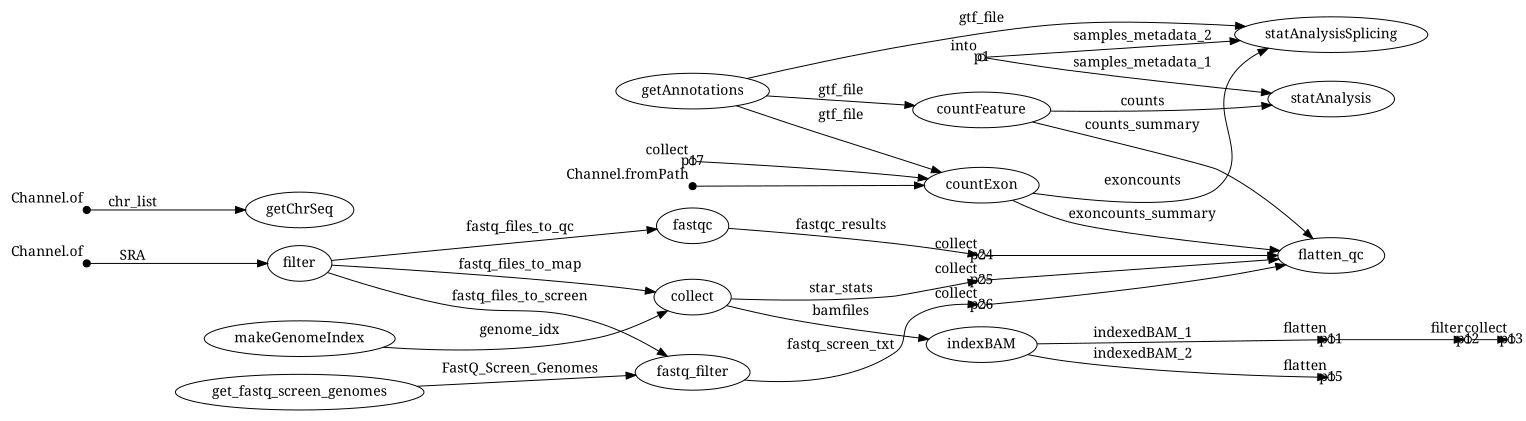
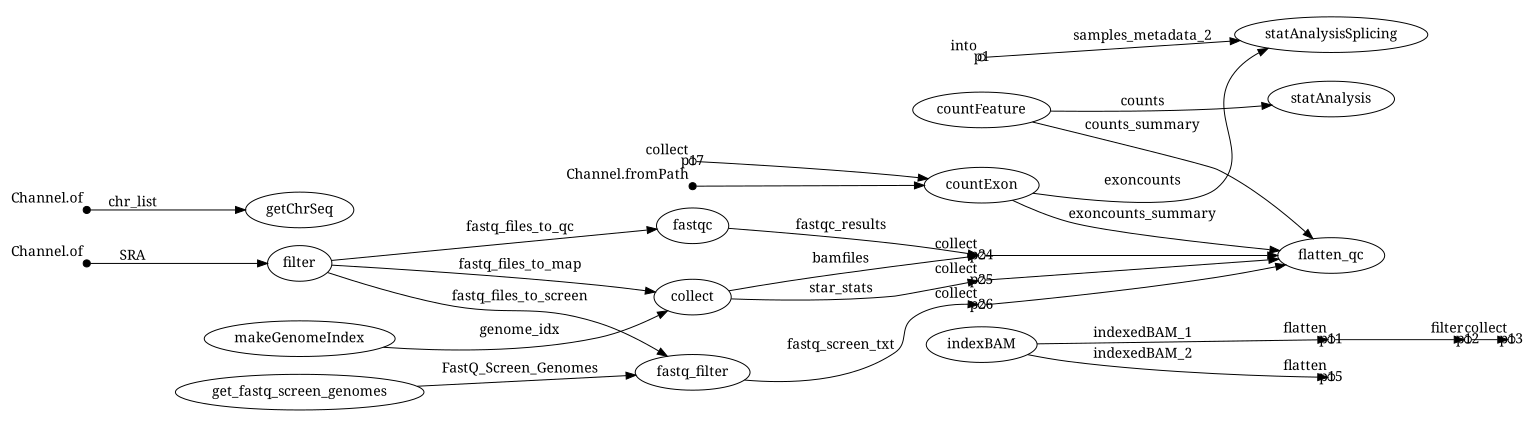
edge "p1 into" -> "statAnalysis": removed, label "samples_metadata_1"
node "getAnnotations": removed
edge "collect" -> "indexBAM": now "collect" -> "p24 collect"
